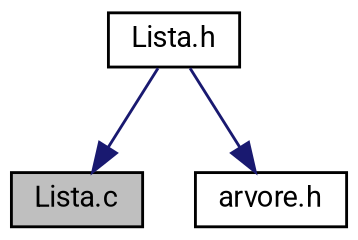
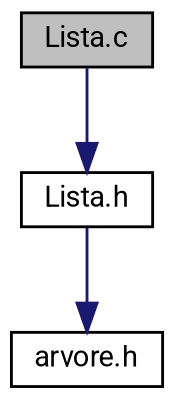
edge "Lista.h" -> "Lista.c": reversed
